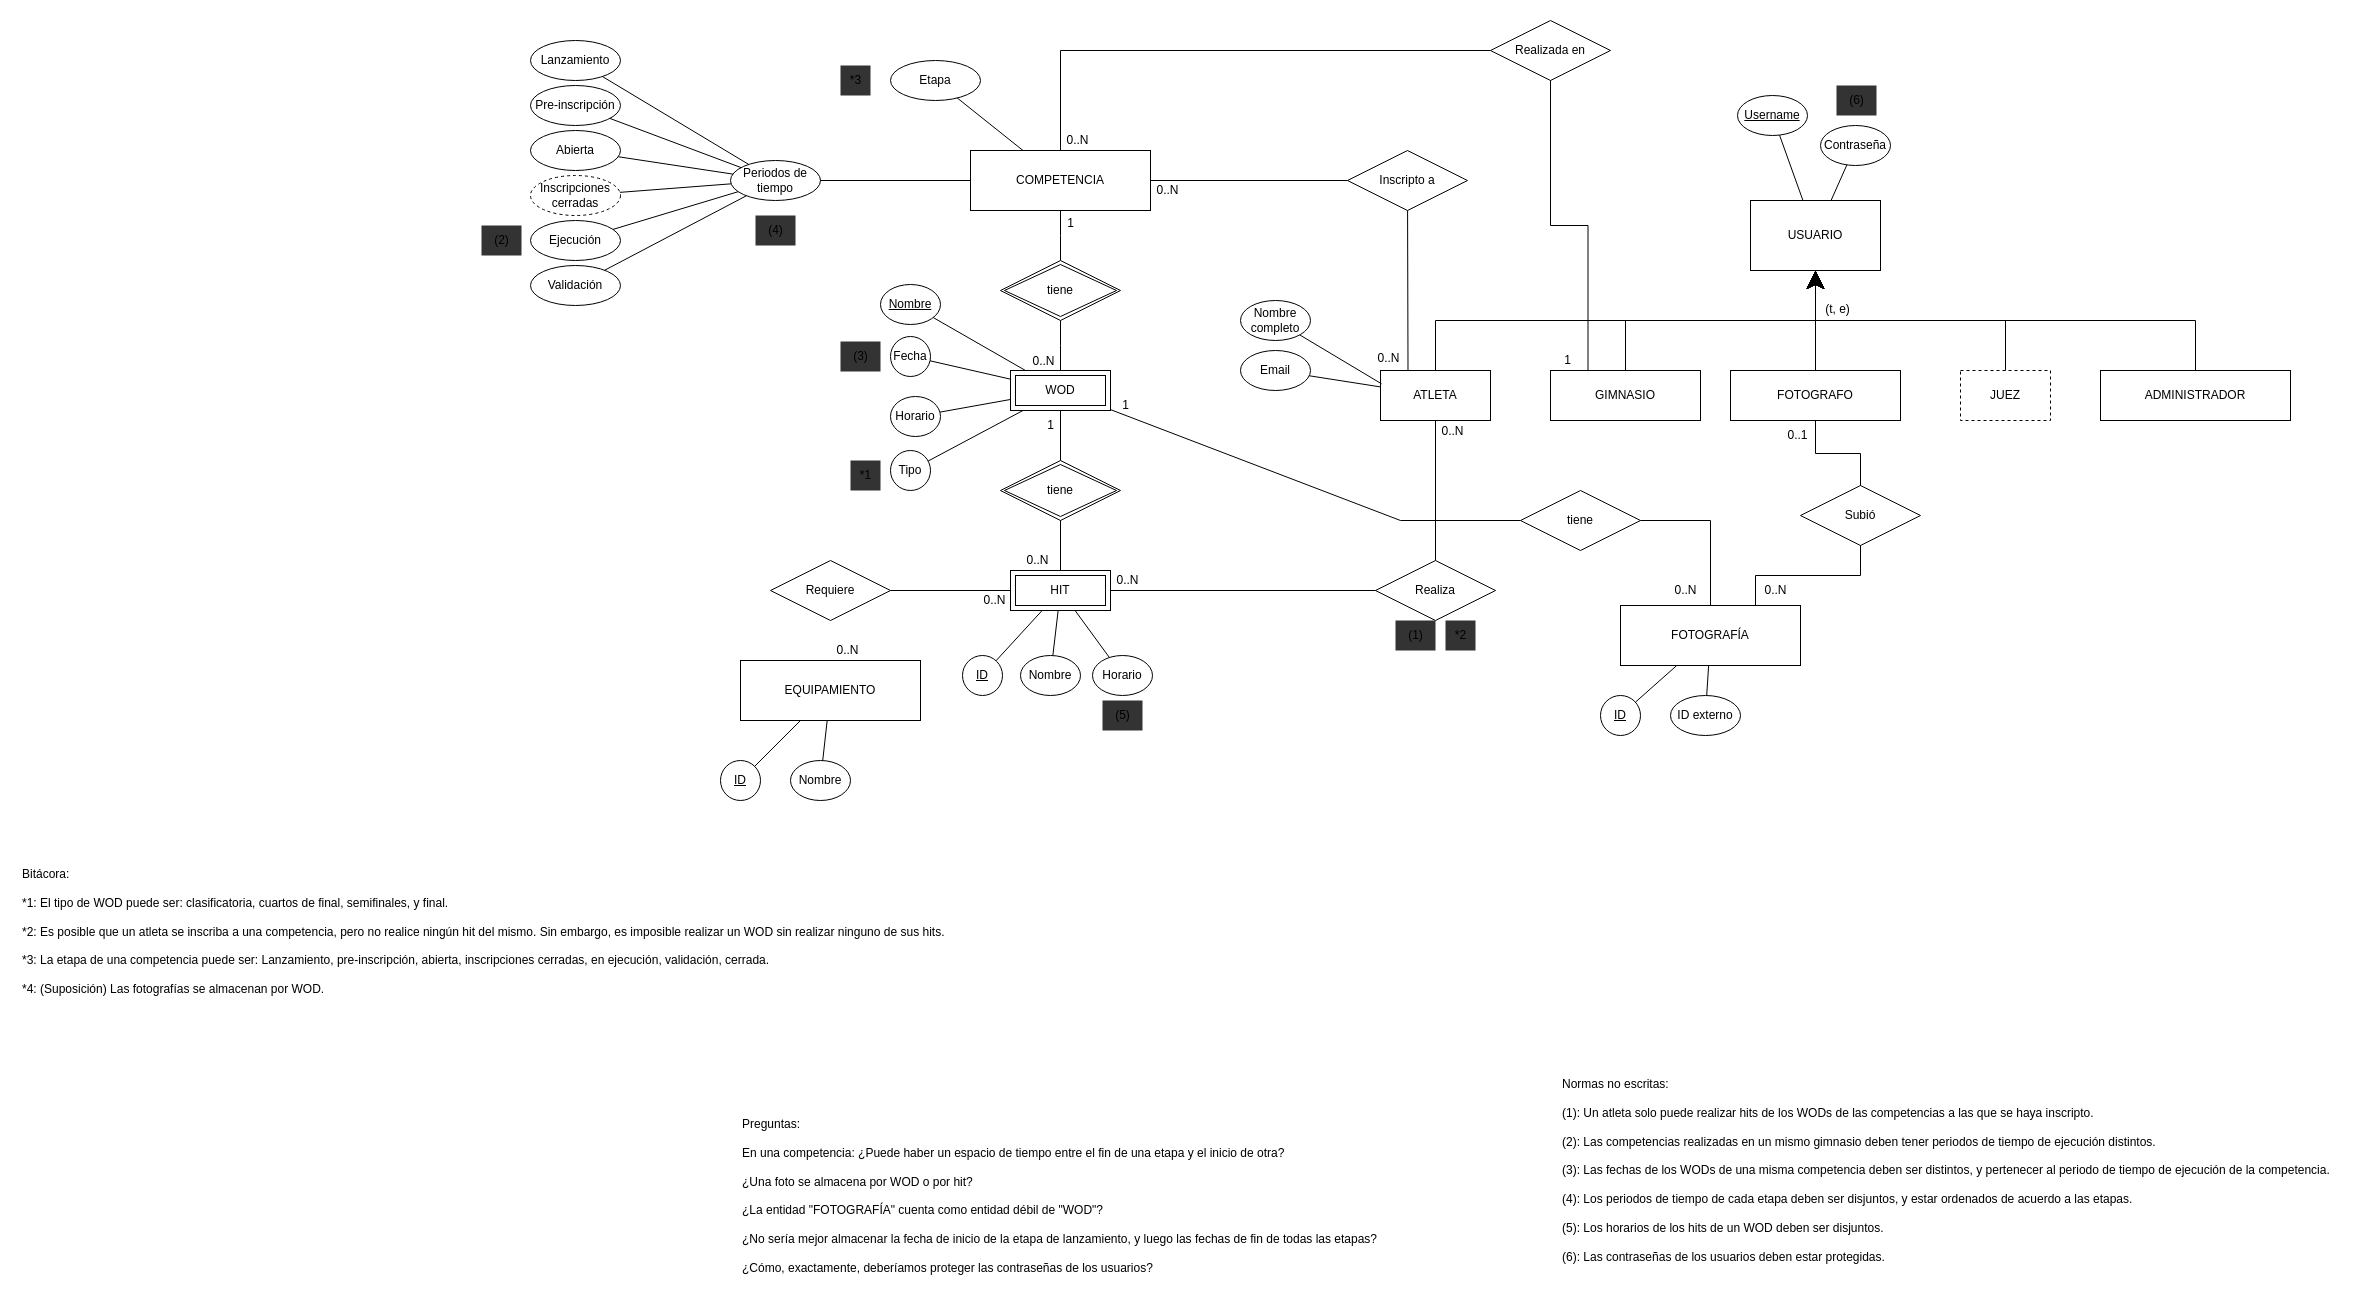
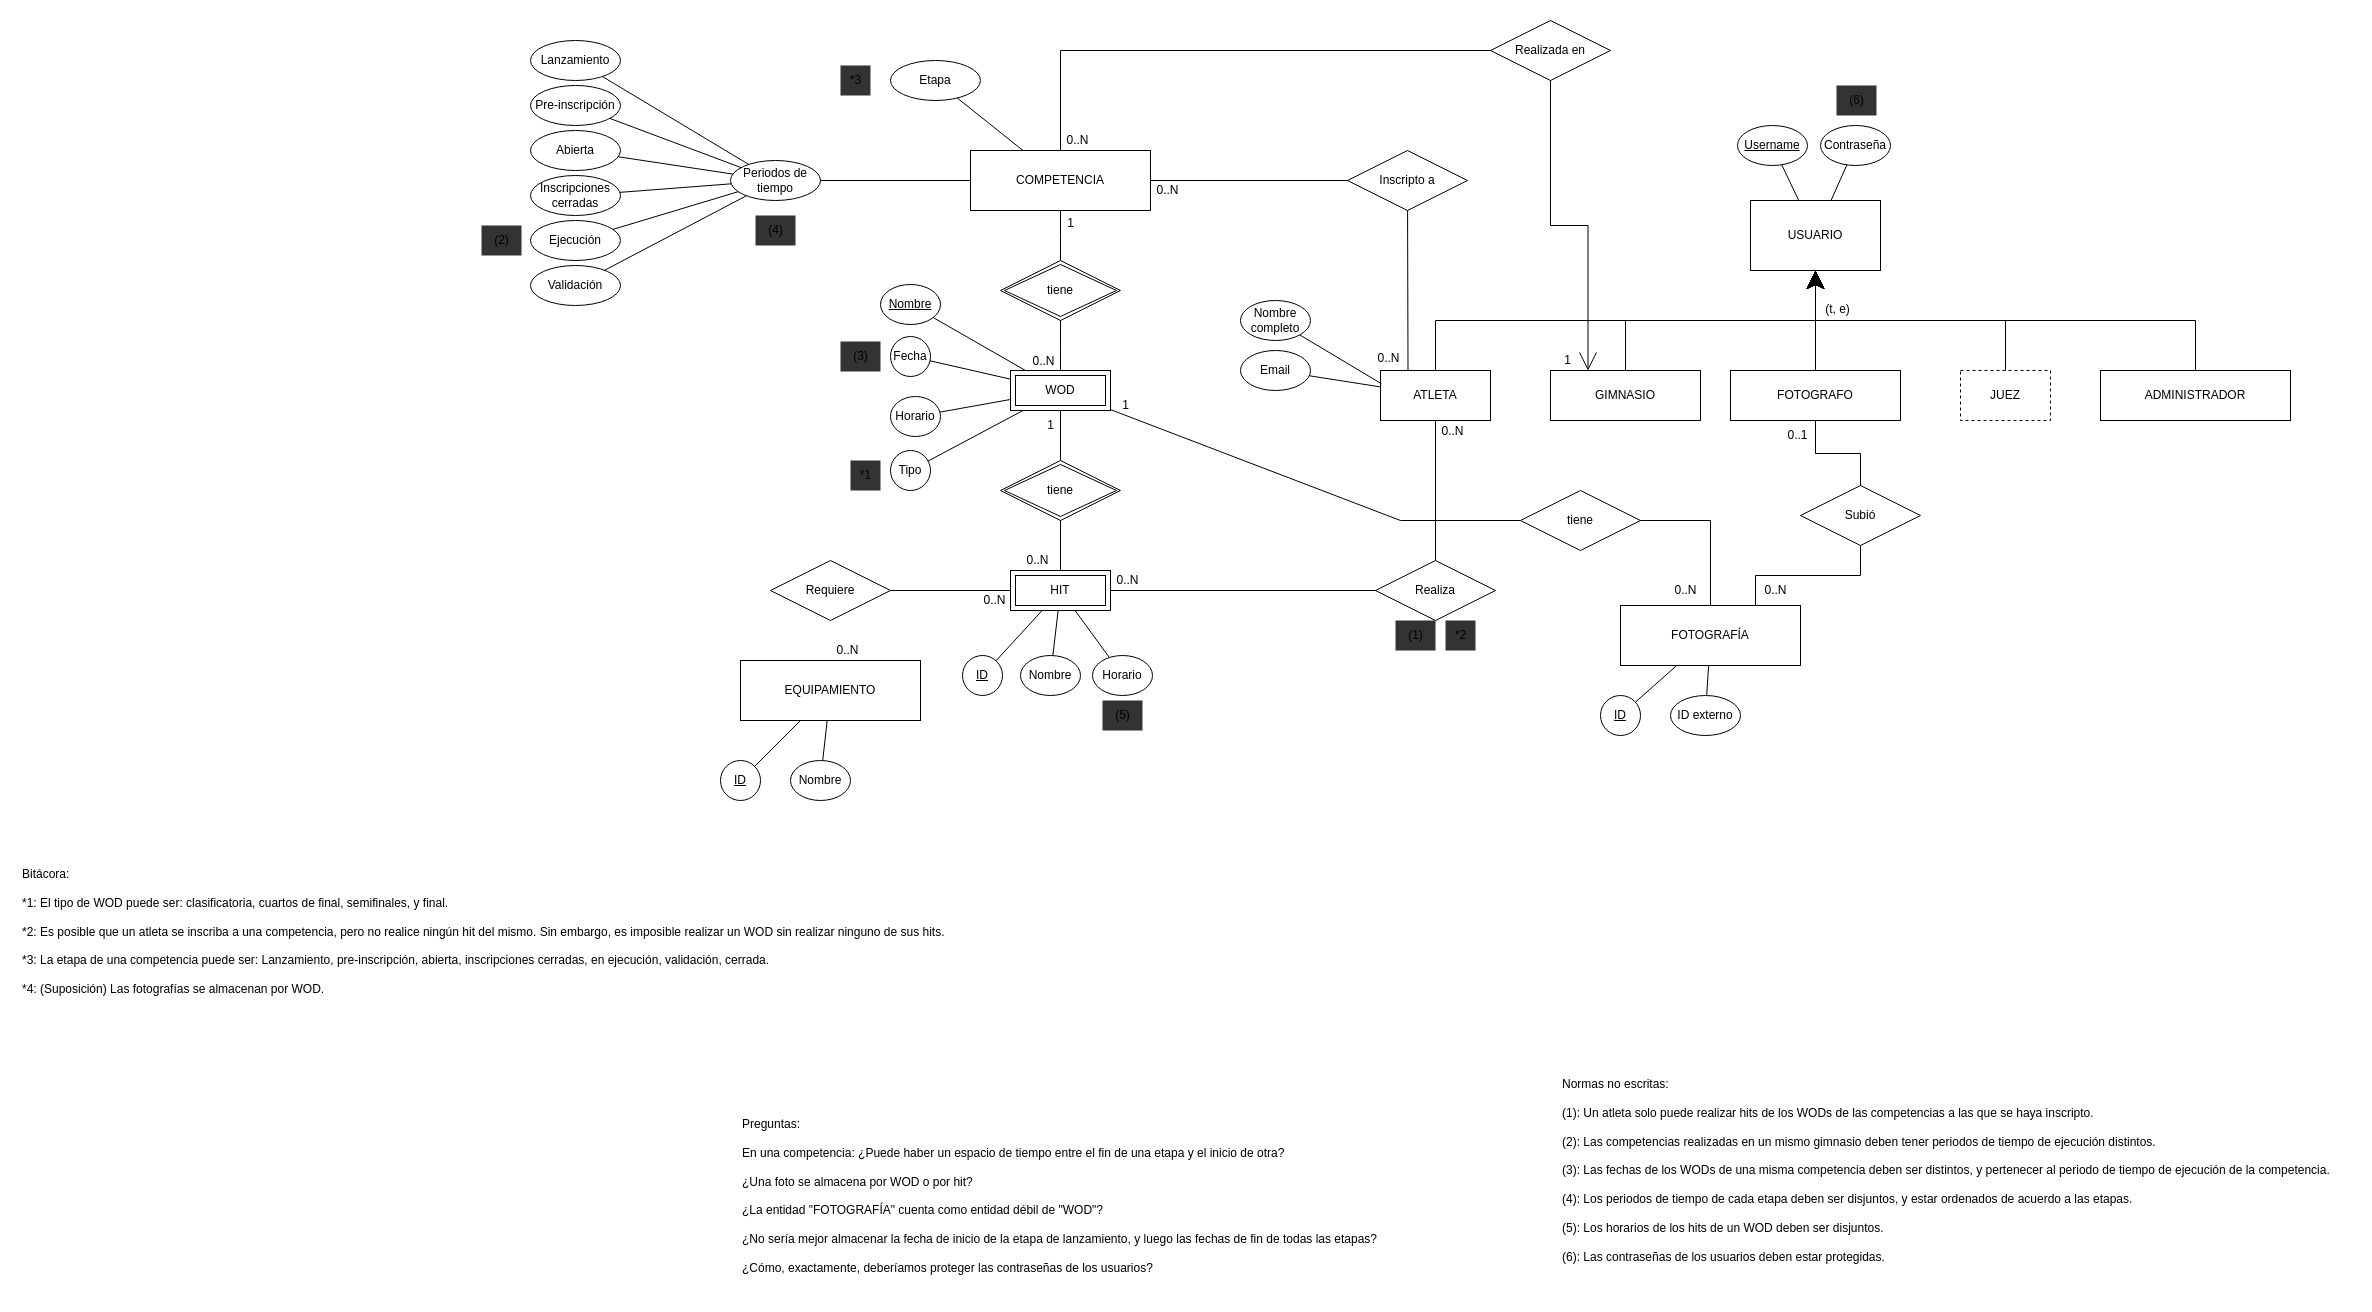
node "Username": moved (1773, 116) -> (1773, 146)
node "Inscripciones cerradas": style dashed -> solid
edge "Realizada en" -- "GIMNASIO": arrowhead none -> open
